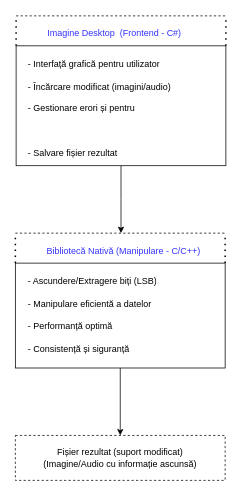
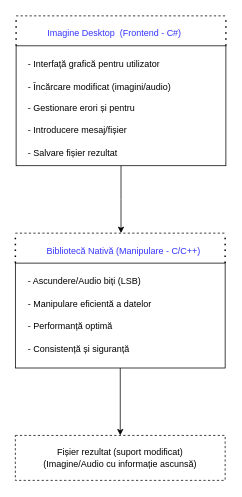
node "- Introducere mesaj/fișier": added
node "- Ascundere/Extragere biți (LSB)": label "- Ascundere/Extragere biți (LSB)" -> "- Ascundere/Audio biți (LSB)"
